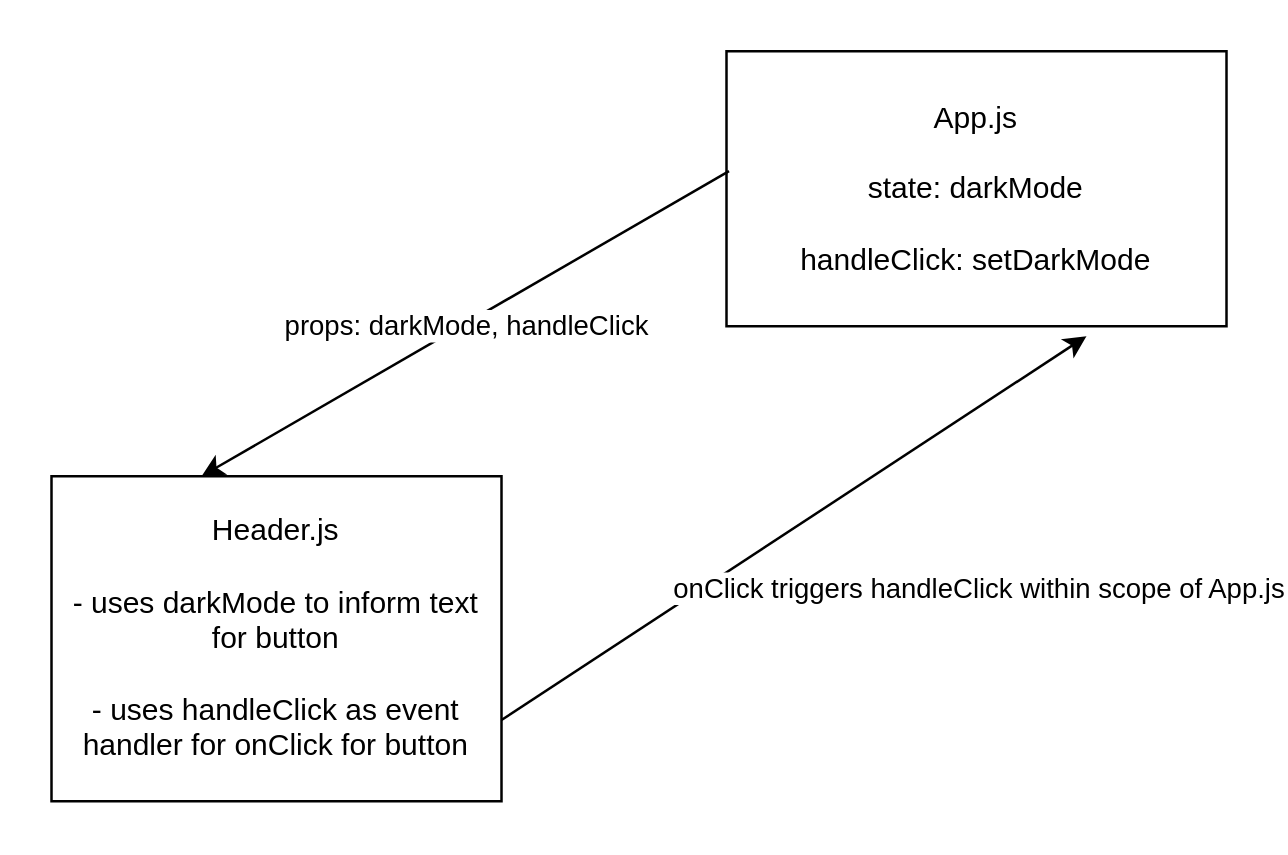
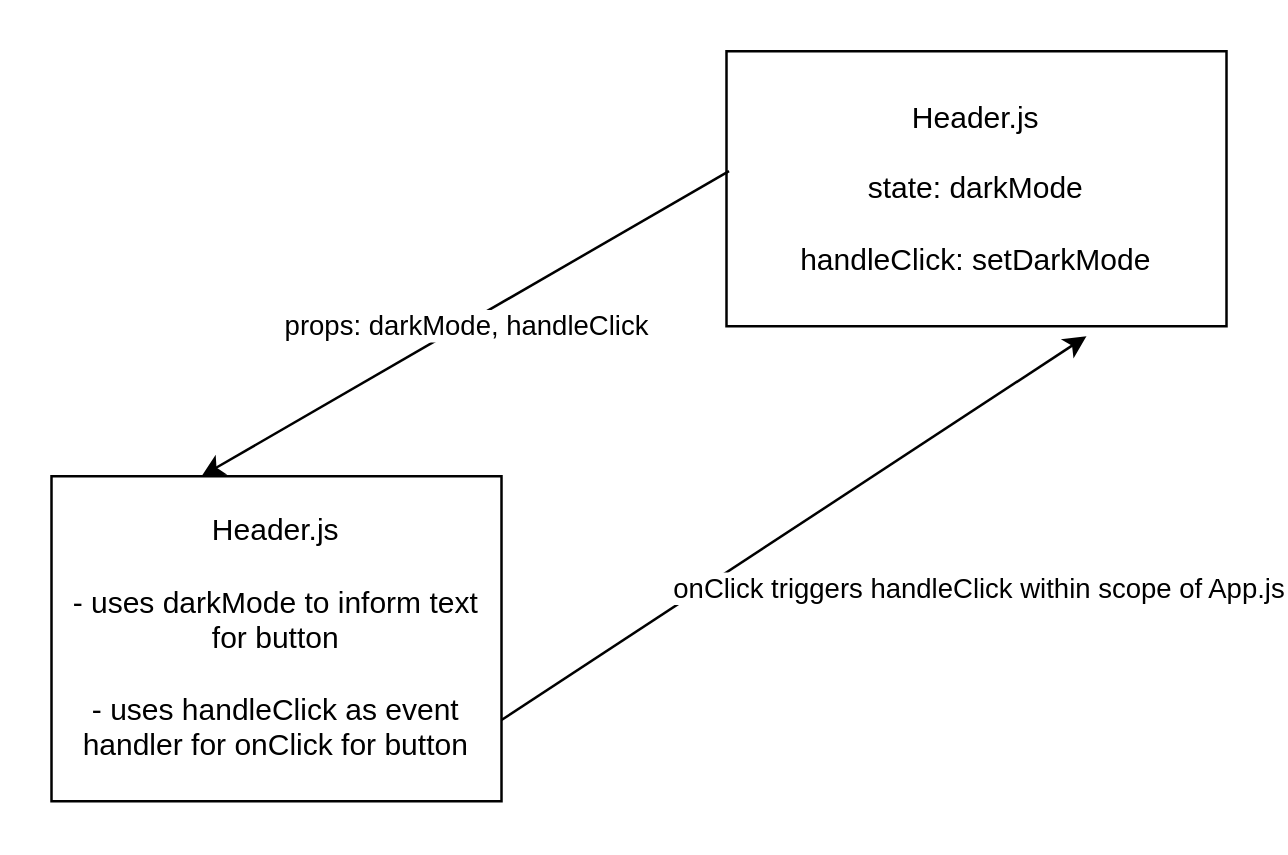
node "App.js state: darkMode handleClick: setDarkMode": label "App.js state: darkMode handleClick: setDarkMode" -> "Header.js state: darkMode handleClick: setDarkMode"
